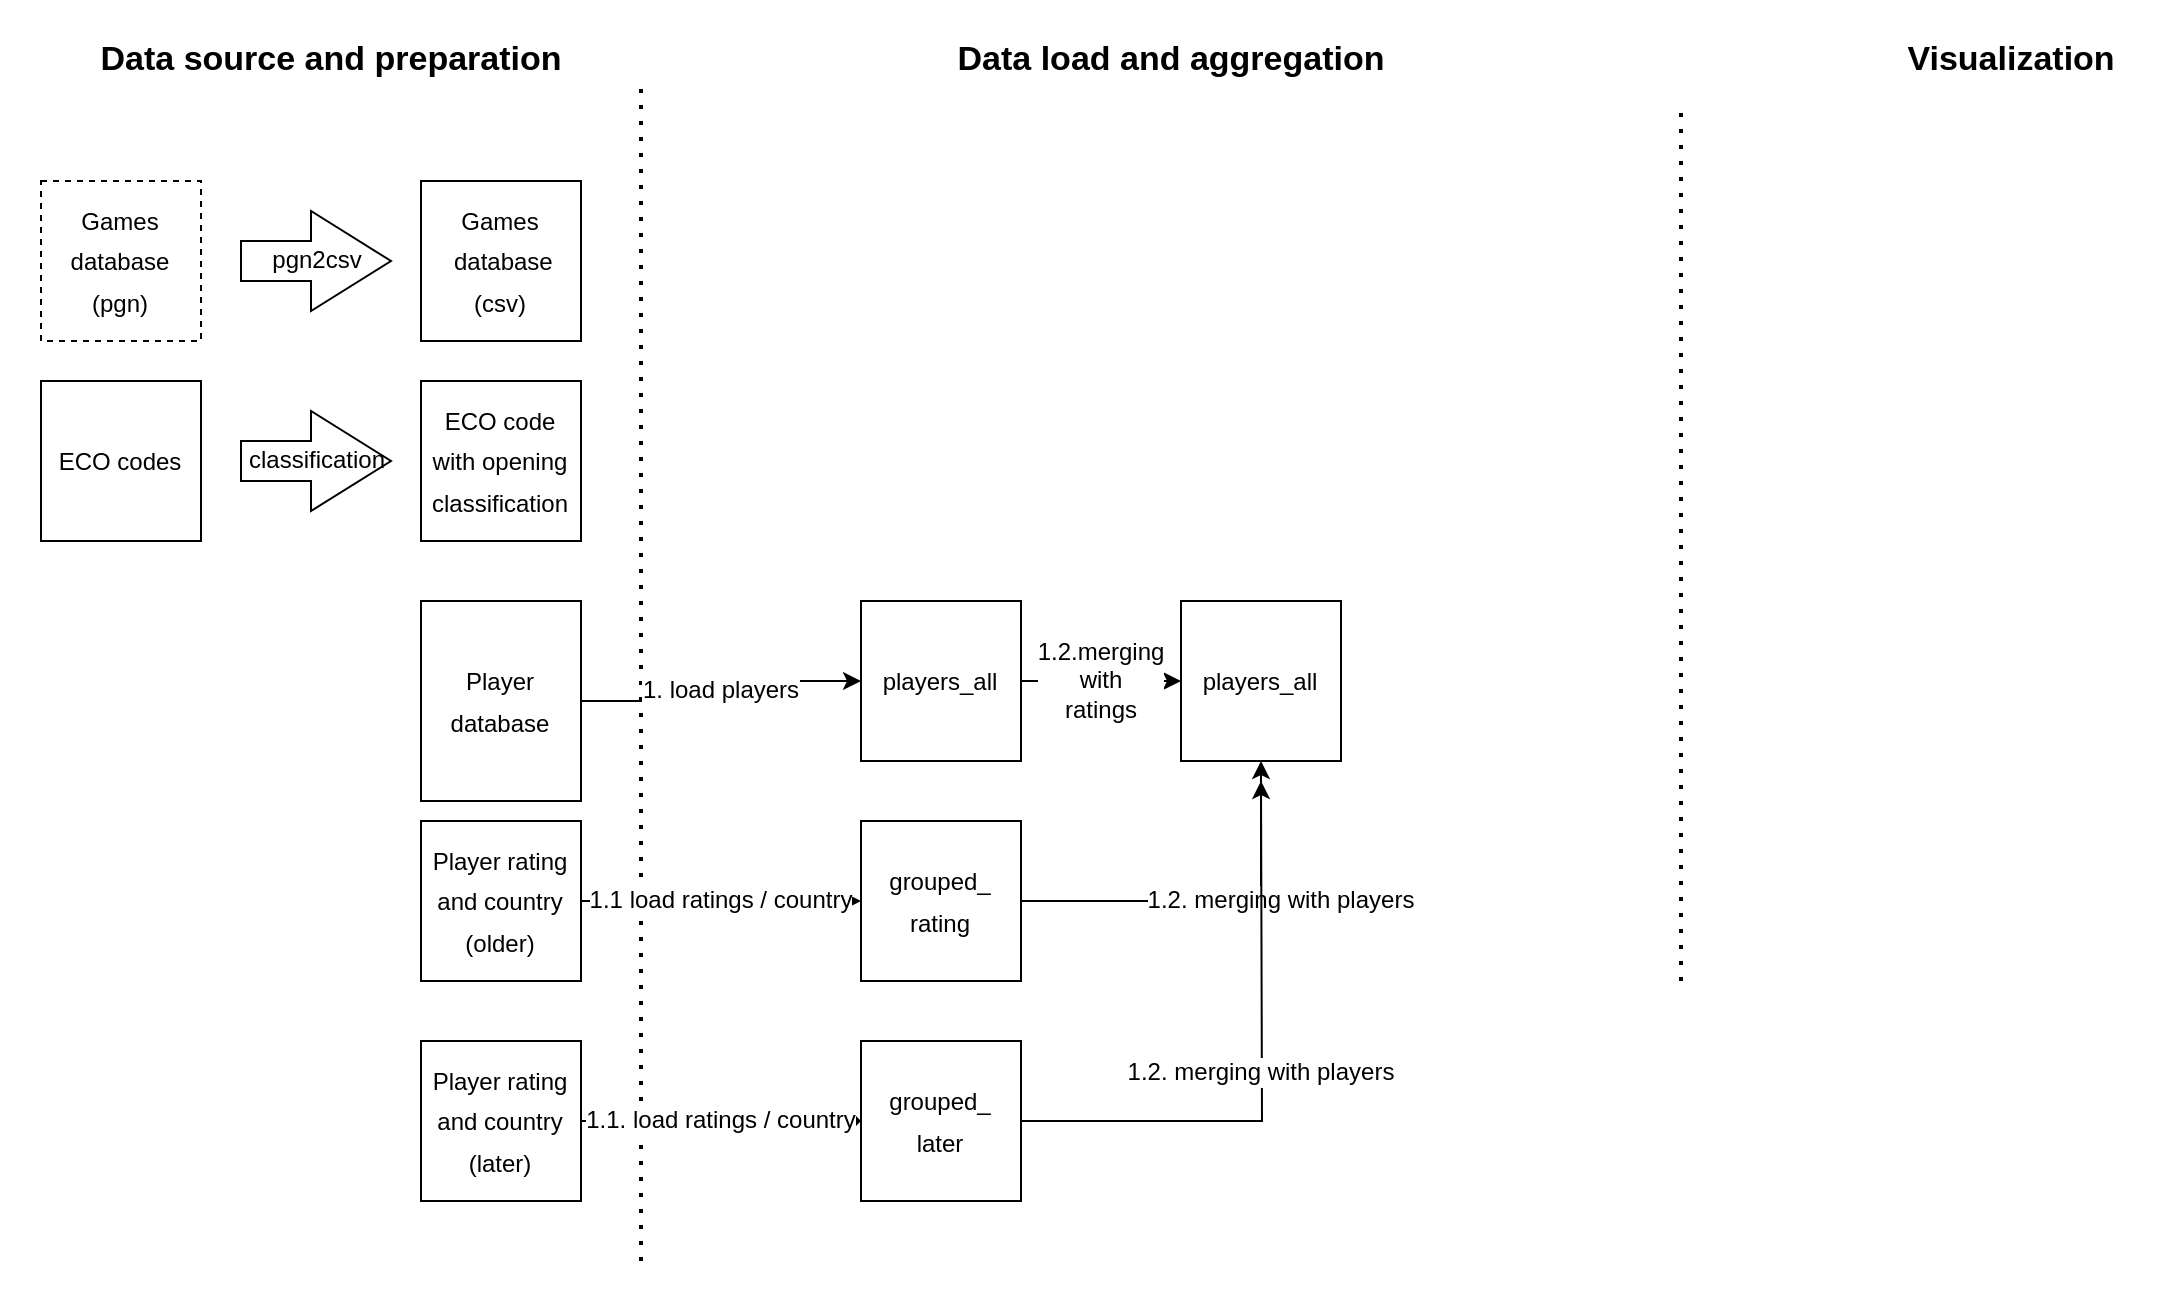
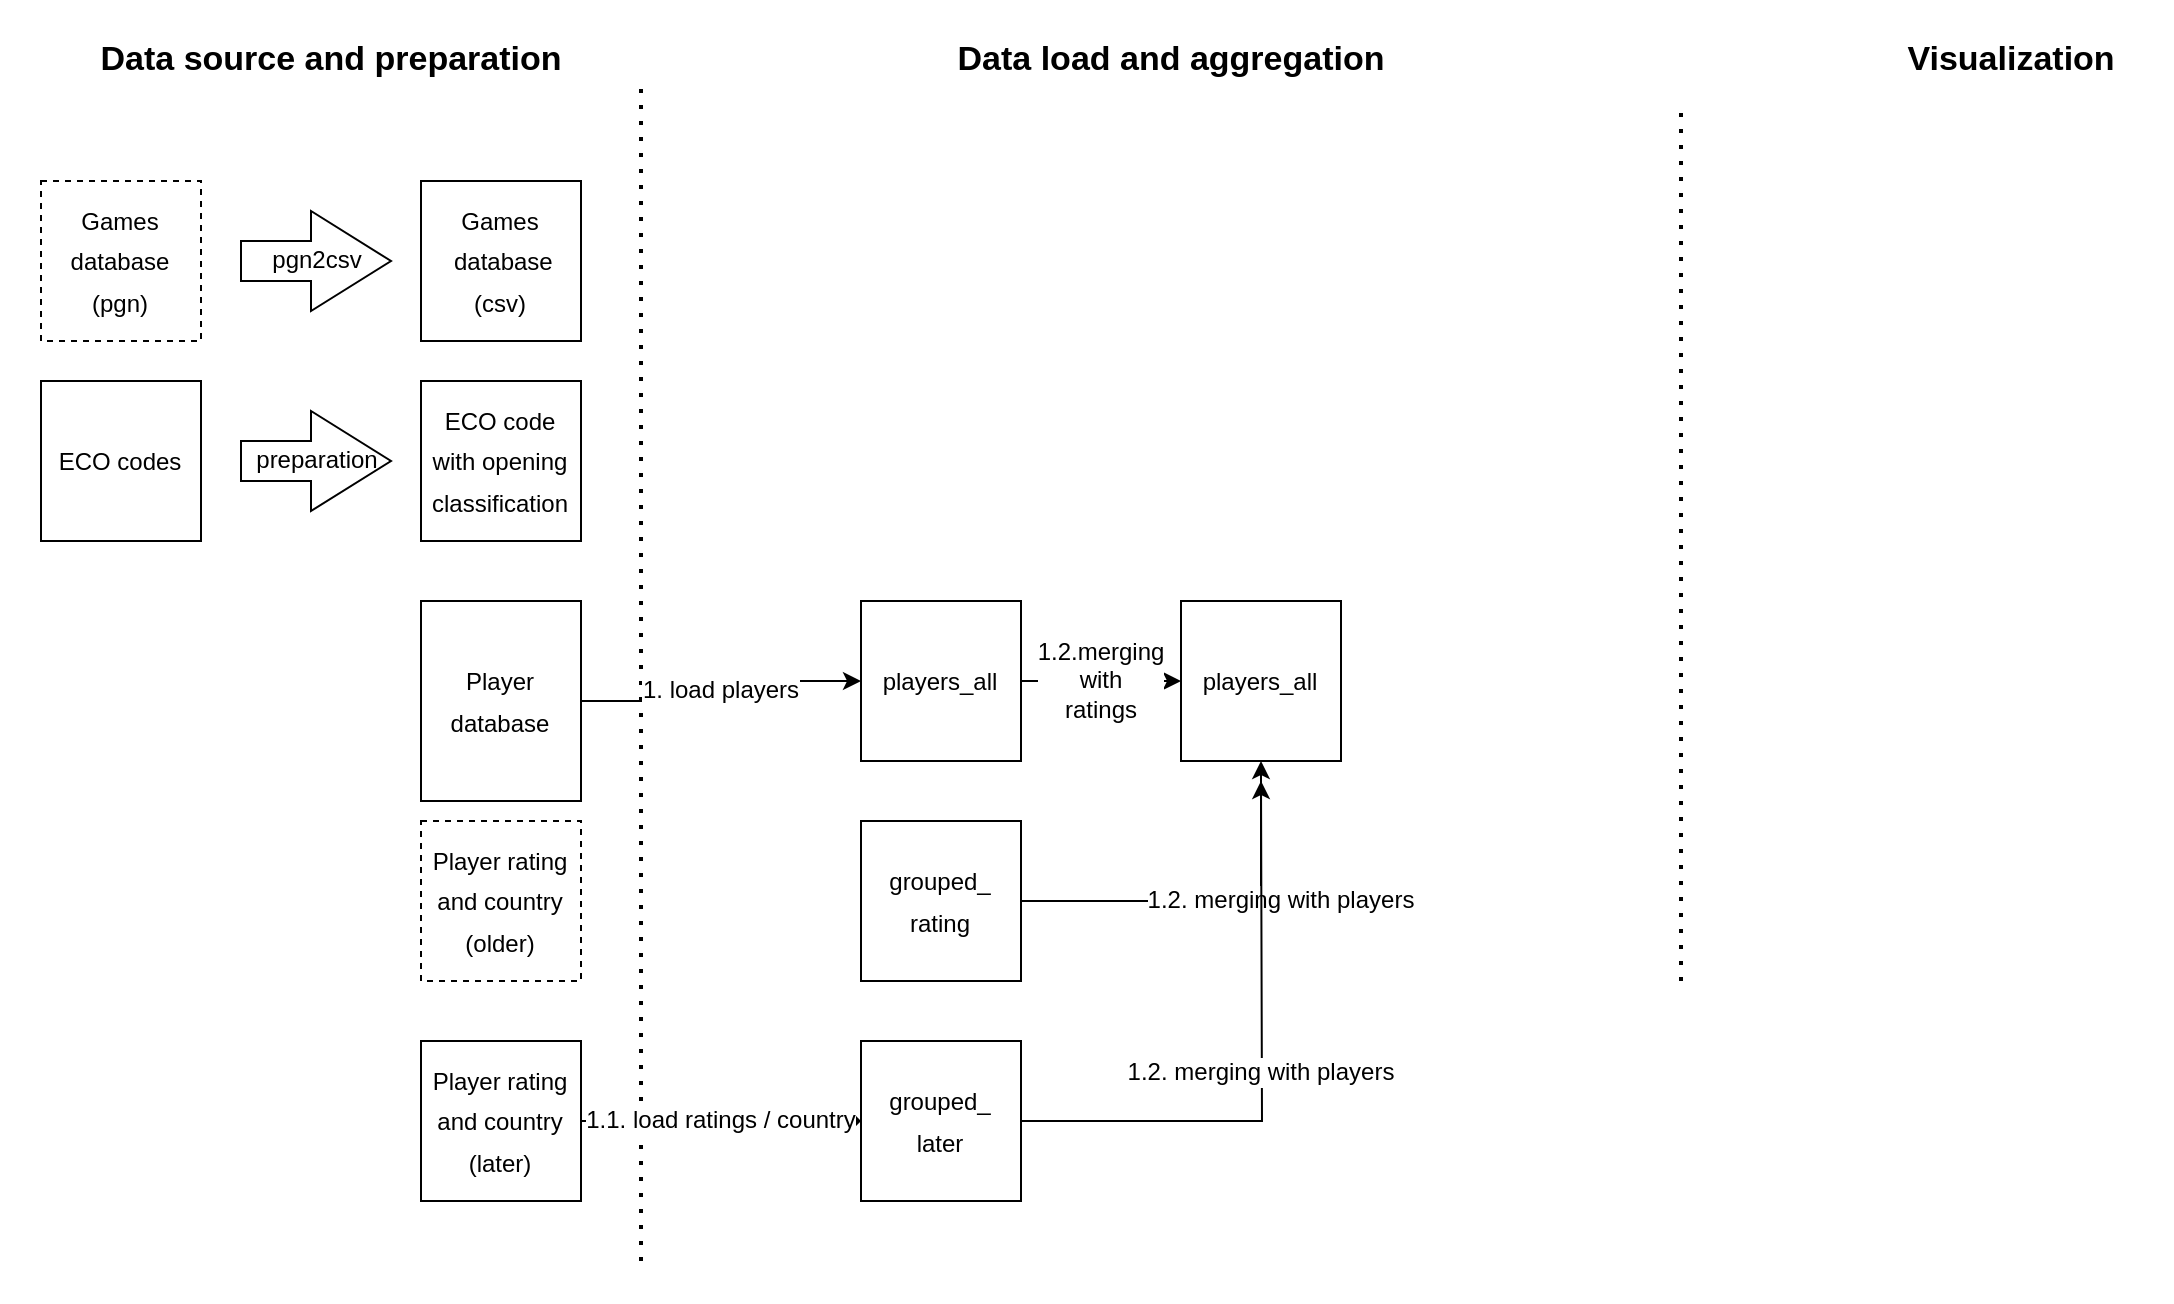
node "classification": label "classification" -> "preparation"
node "Player rating and country (older)": style solid -> dashed
edge "Player rating and country (older)" -> "grouped_ rating": removed, label "1.1 load ratings / country"
